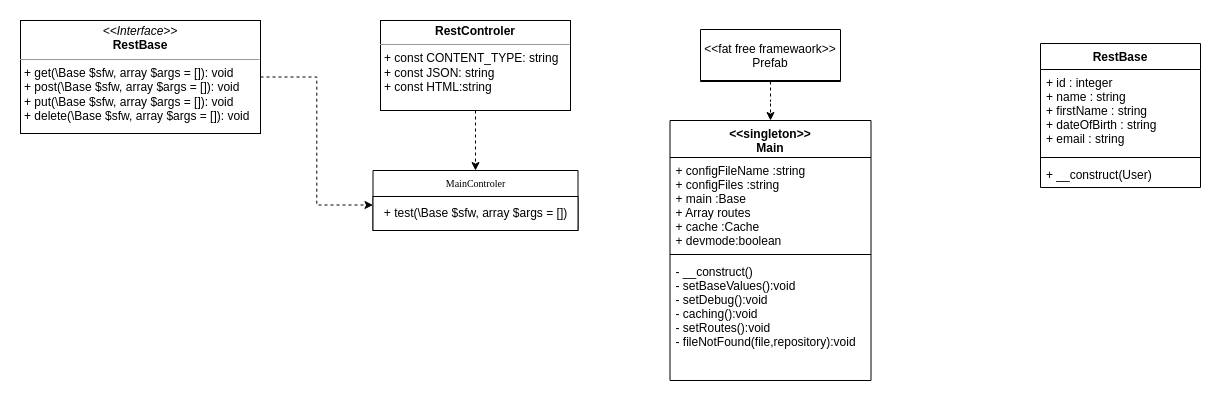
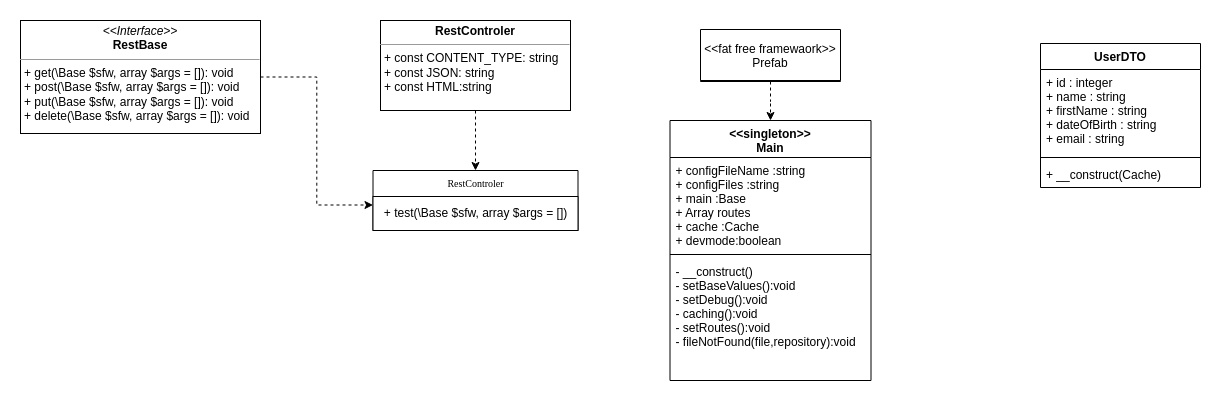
node "RestBase": label "RestBase" -> "UserDTO"
node "+ __construct(User)": label "+ __construct(User)" -> "+ __construct(Cache)"
node "MainControler": label "MainControler" -> "RestControler"
